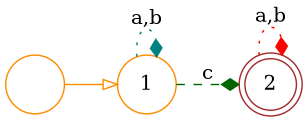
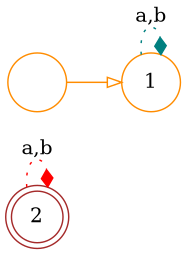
edge "1" -> "2": removed, label "c"
